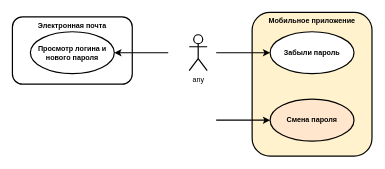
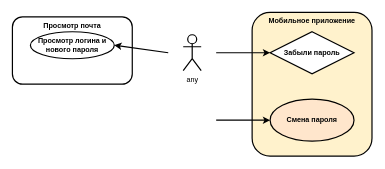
node "Электронная почта": label "Электронная почта" -> "Просмотр почта"
node "Просмотр логина и нового пароля": size 84x42 -> 84x27
node "any": moved (198, 53) -> (192, 53)
node "Забыли пароль": shape ellipse -> diamond
